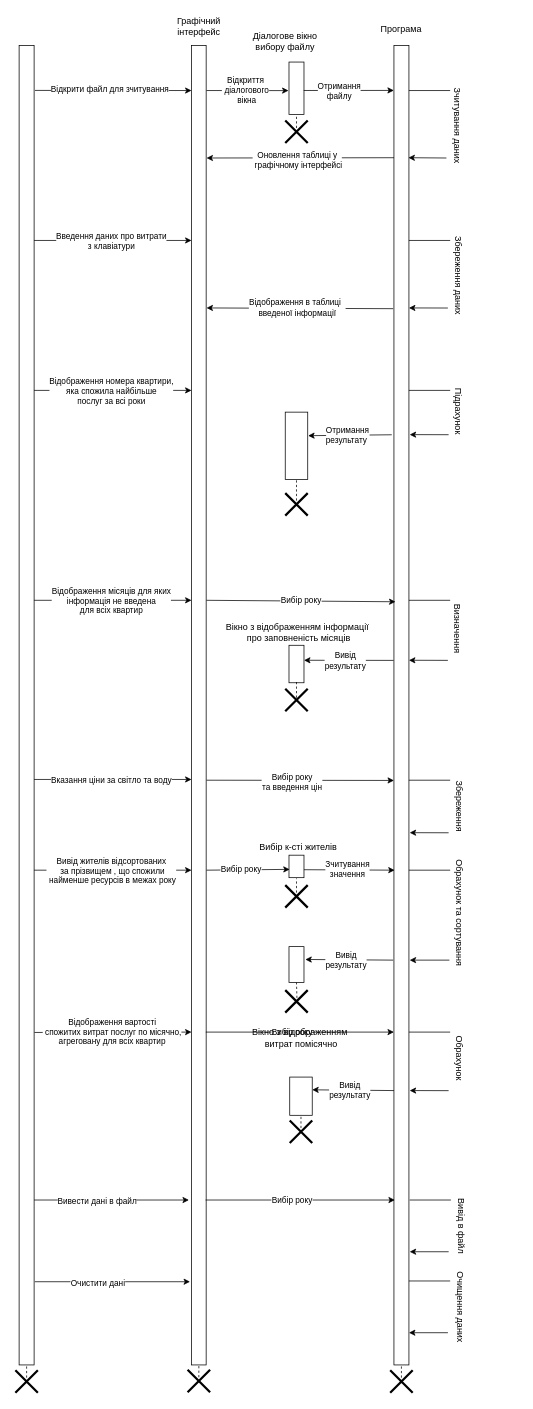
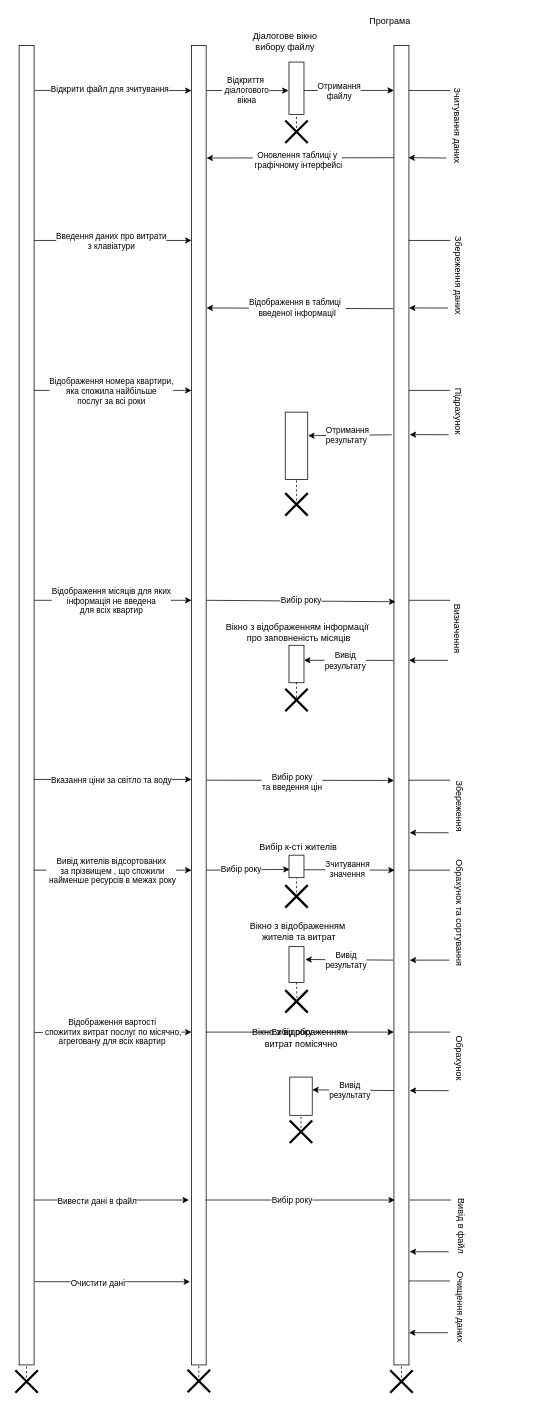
node "Графічний інтерфейс": removed
node "Програма": moved (402, 29) -> (390, 21)
node "Вікно з відображенням жителів та витрат": added
